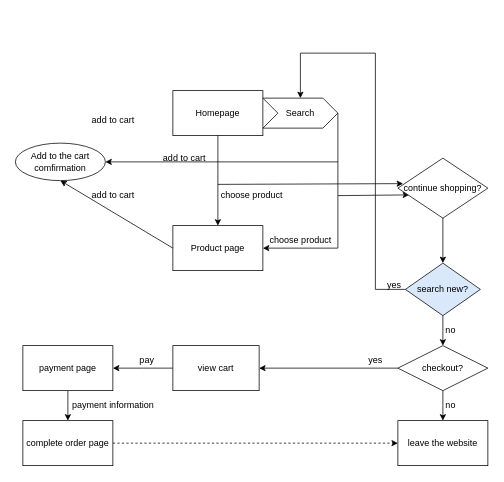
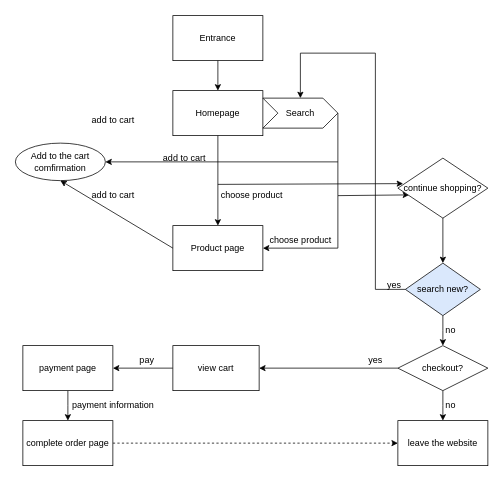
node "Entrance": added
edge "Entrance" -> "Homepage": added
